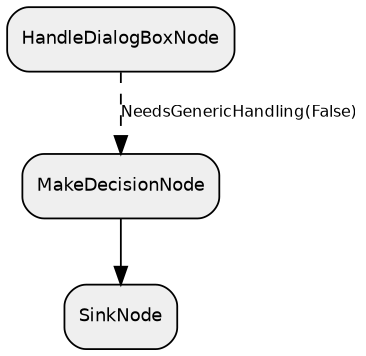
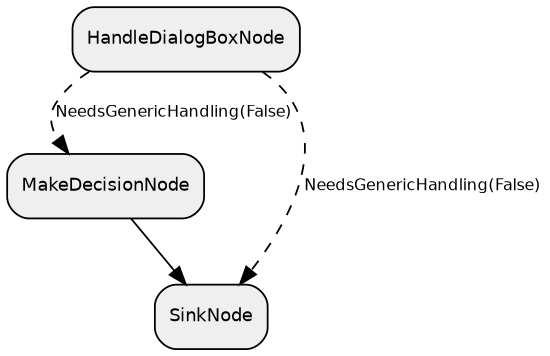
edge "HandleDialogBoxNode" -> "SinkNode": added, label "NeedsGenericHandling(False)"
